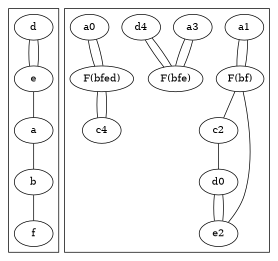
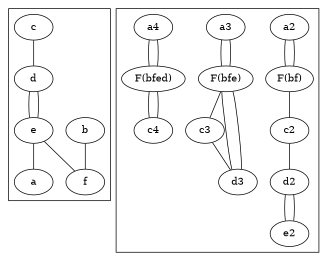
node "c": added
node "a0": label "a0" -> "a4"
node "d4": label "d4" -> "d3"
node "a1": label "a1" -> "a2"
node "c3": added
edge "a" -- "b": removed
edge "e" -- "f": added
edge "F(bf)" -- "e2": removed
node "d0": label "d0" -> "d2"
